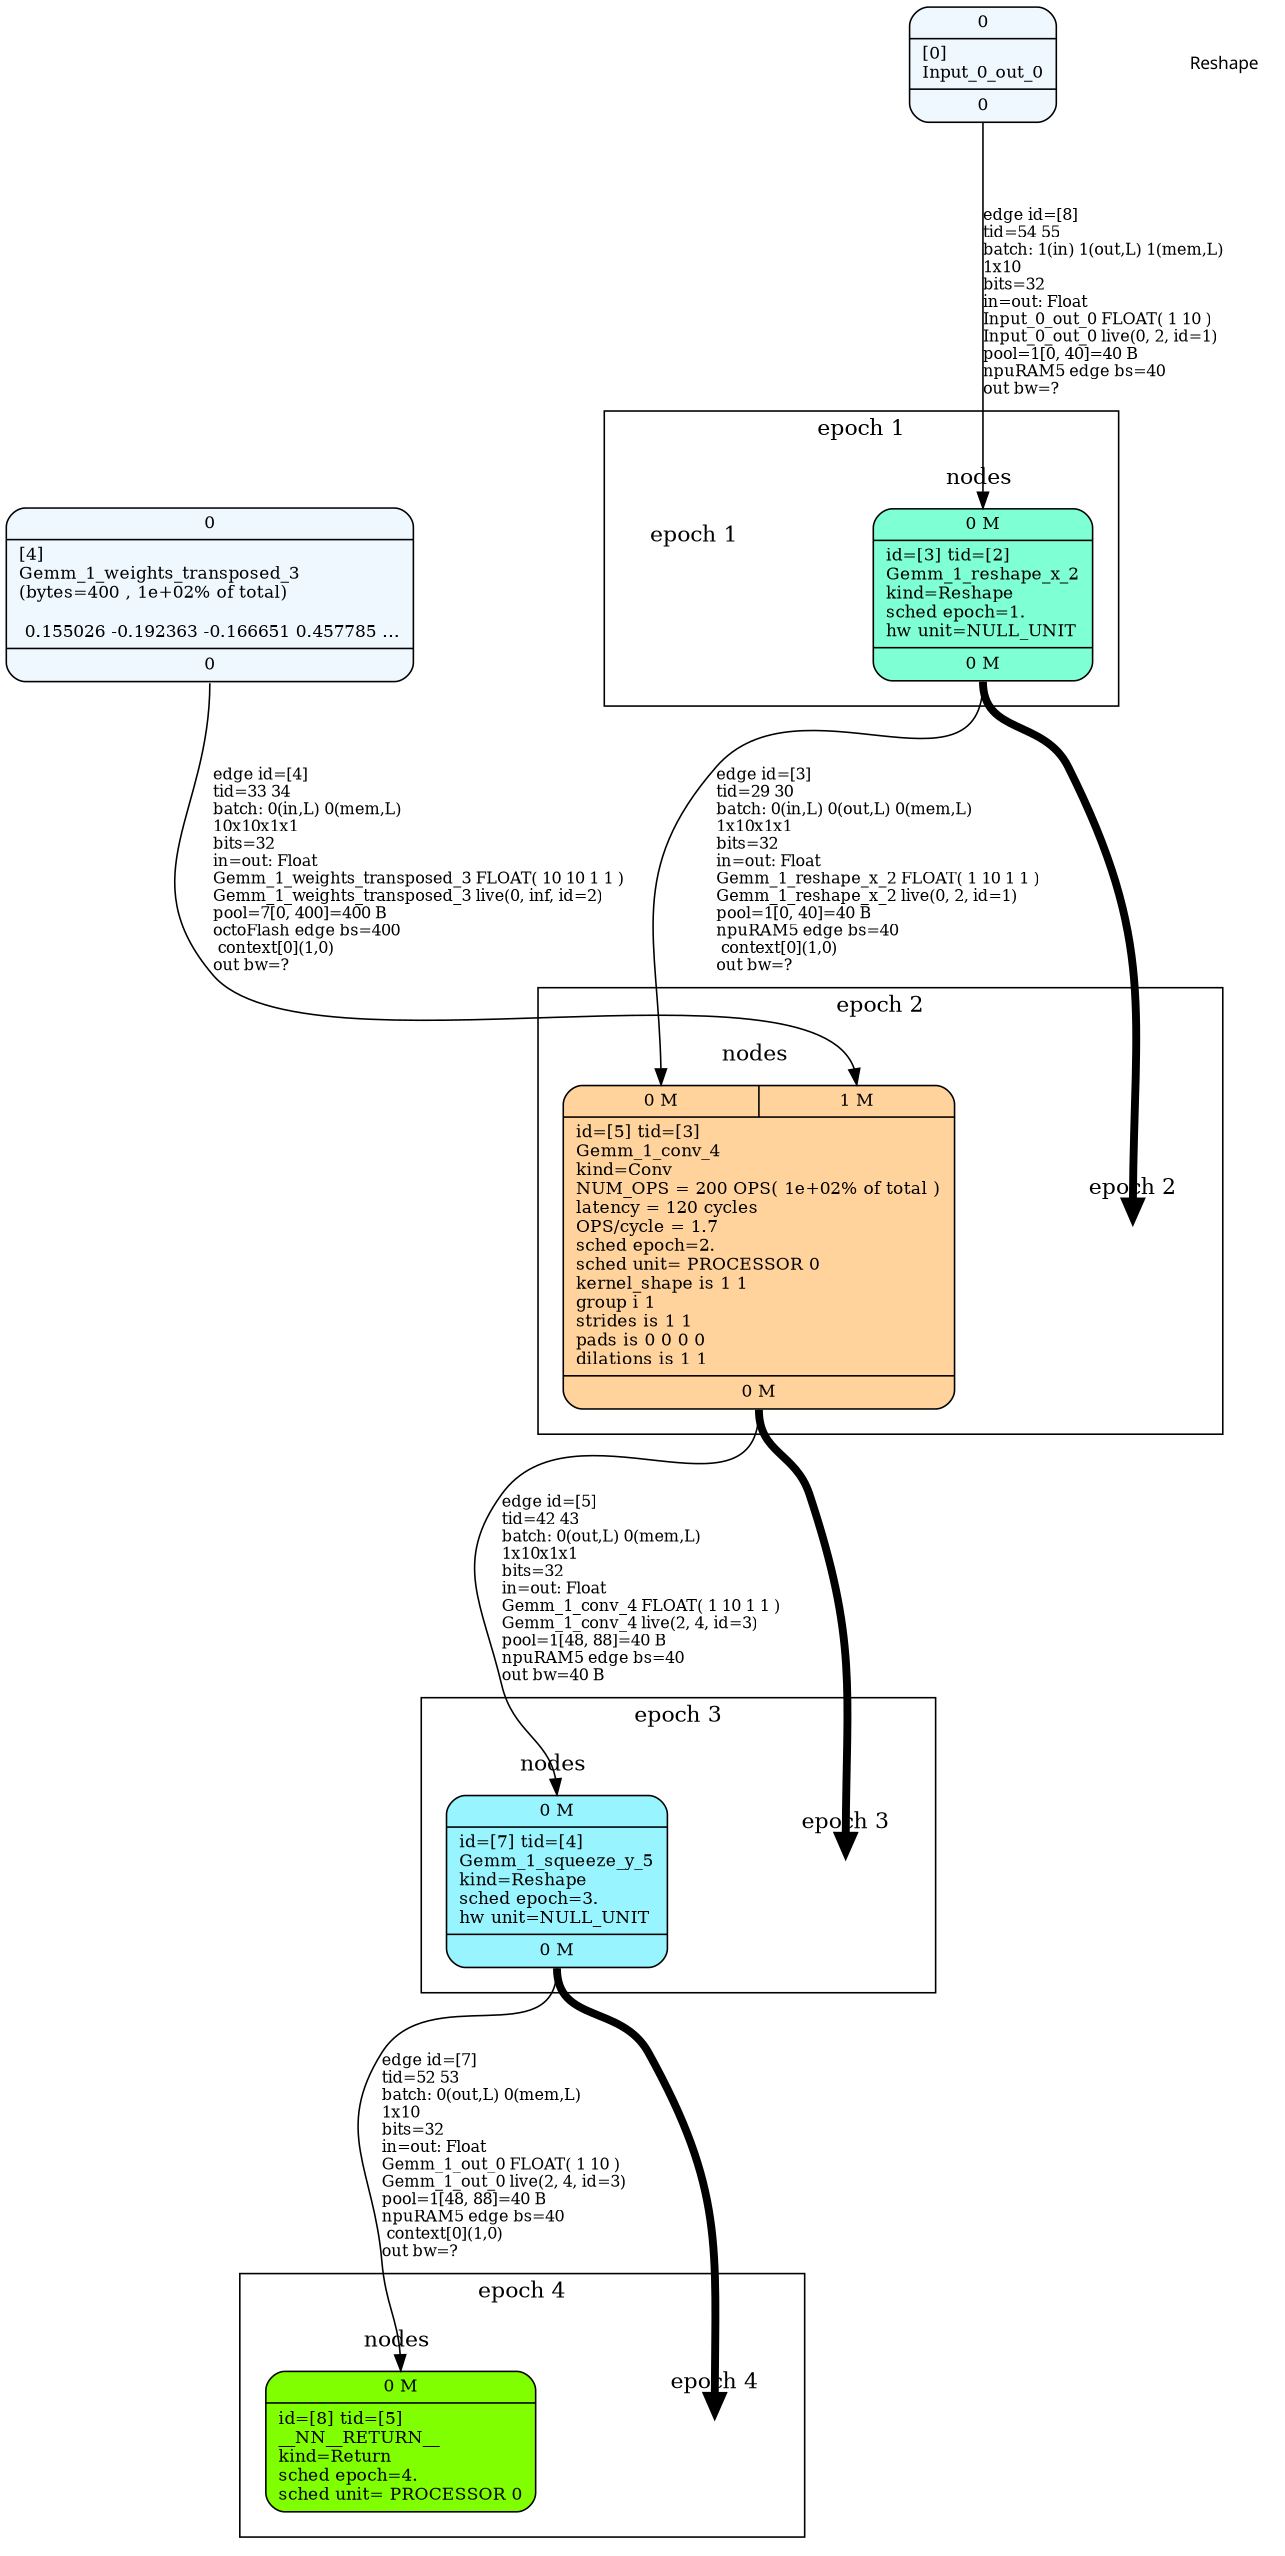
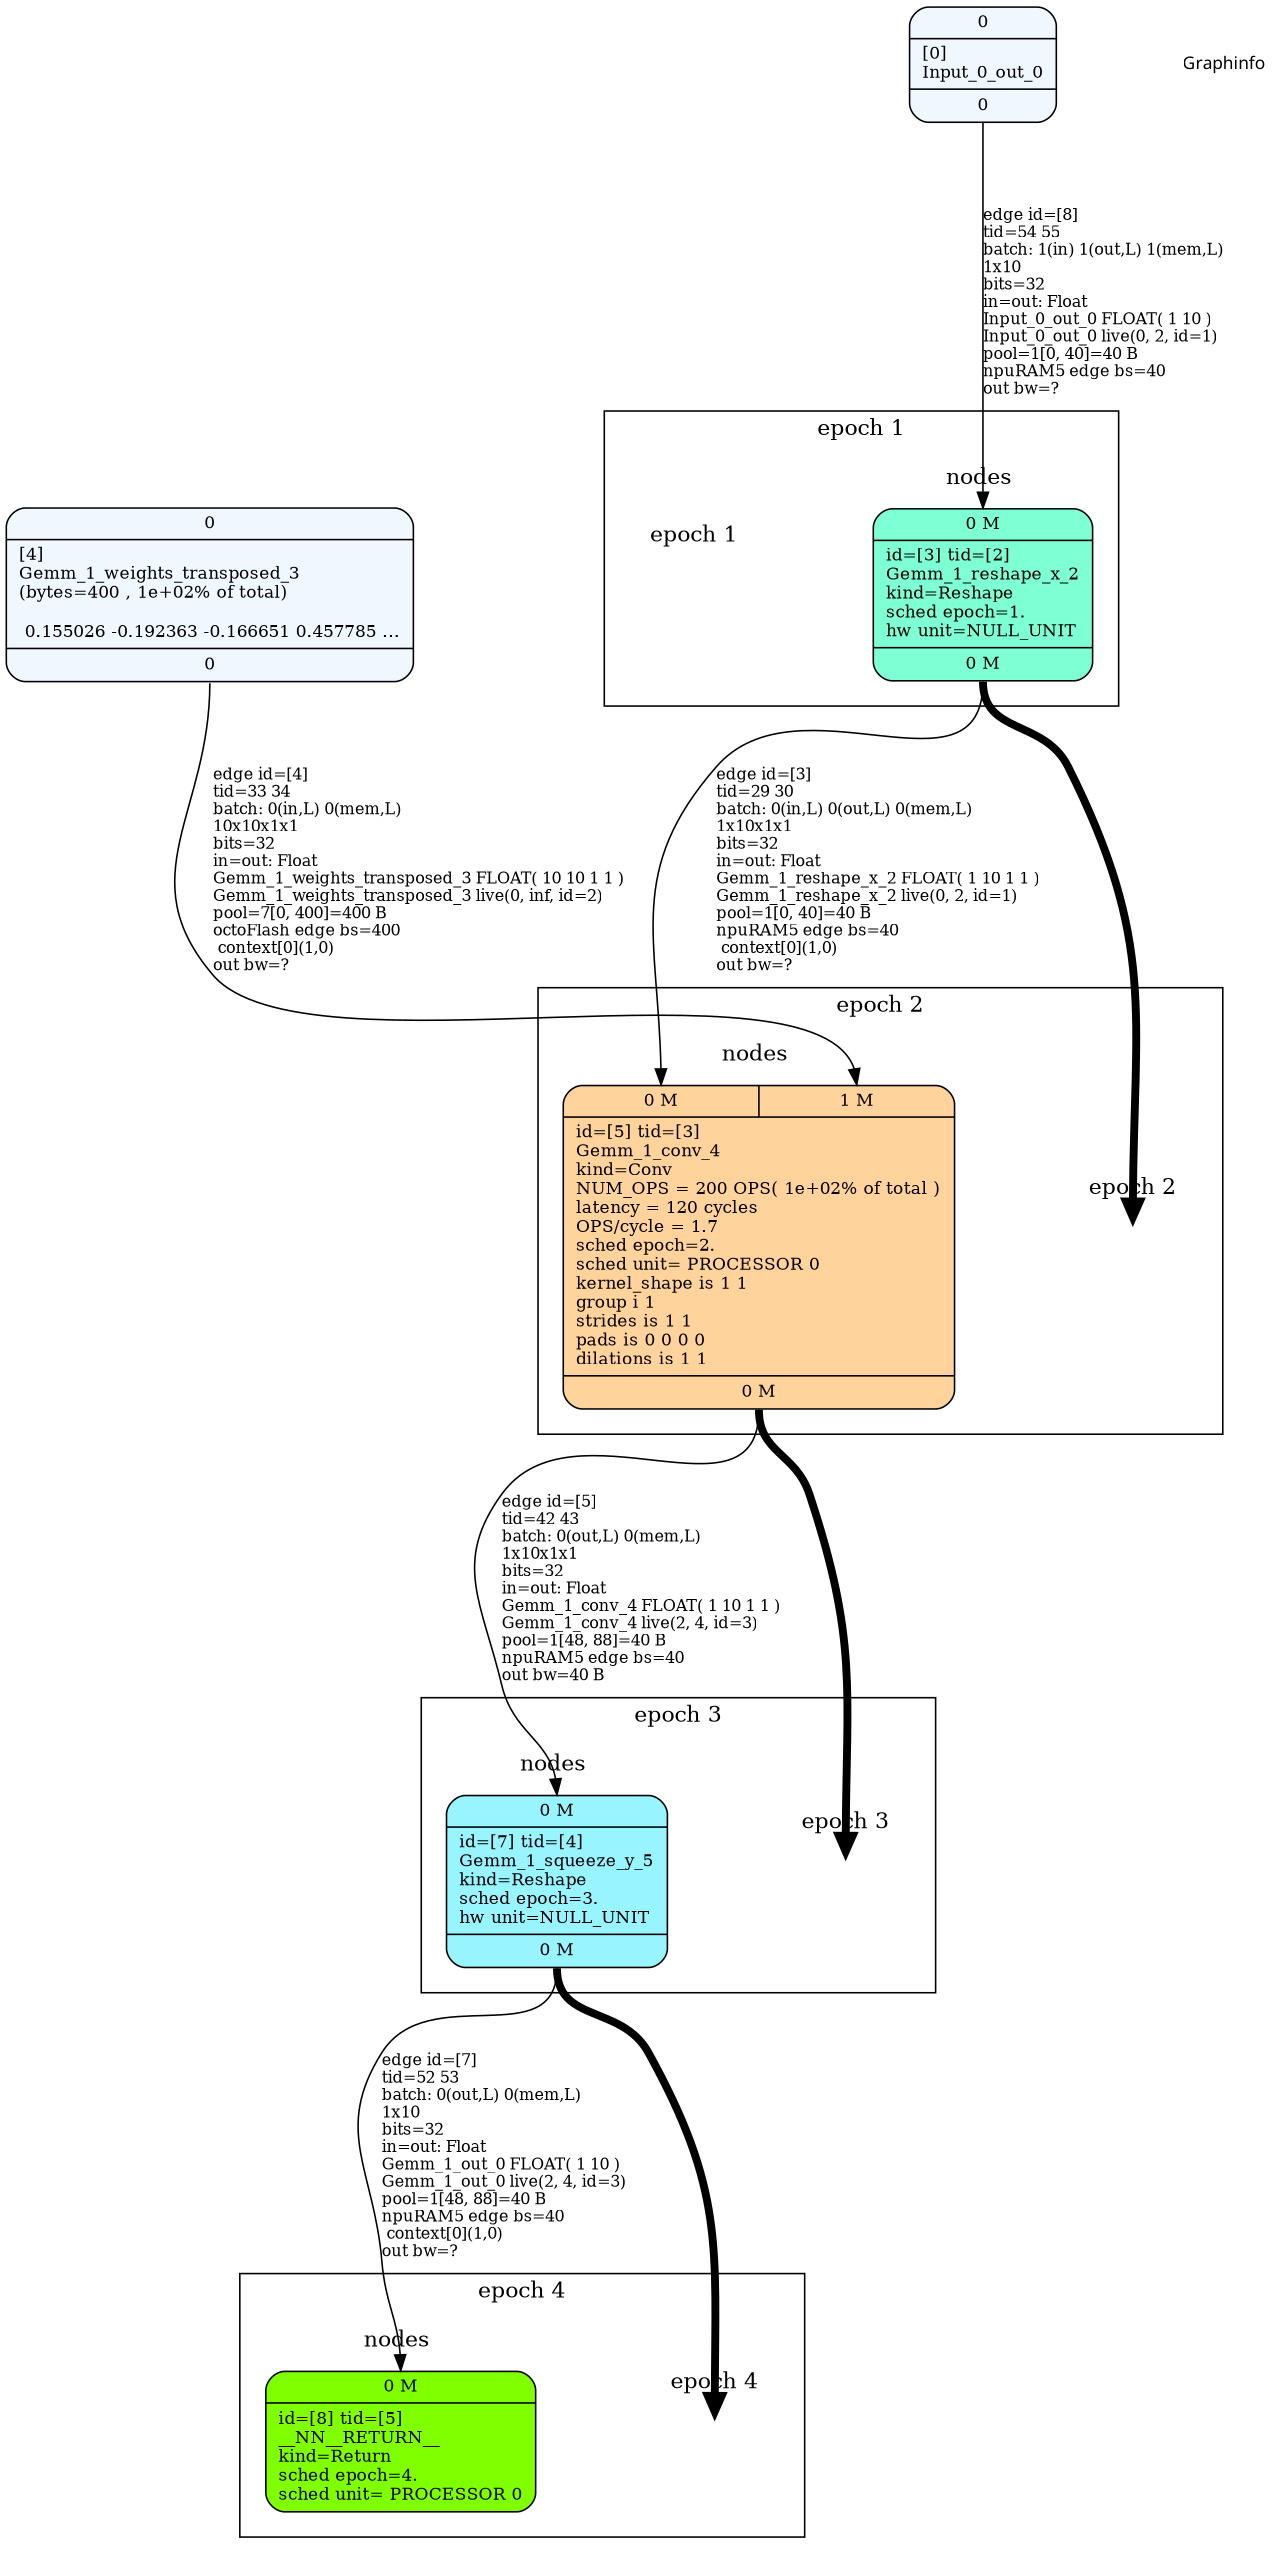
node "Reshape": label "Reshape" -> "Graphinfo"
